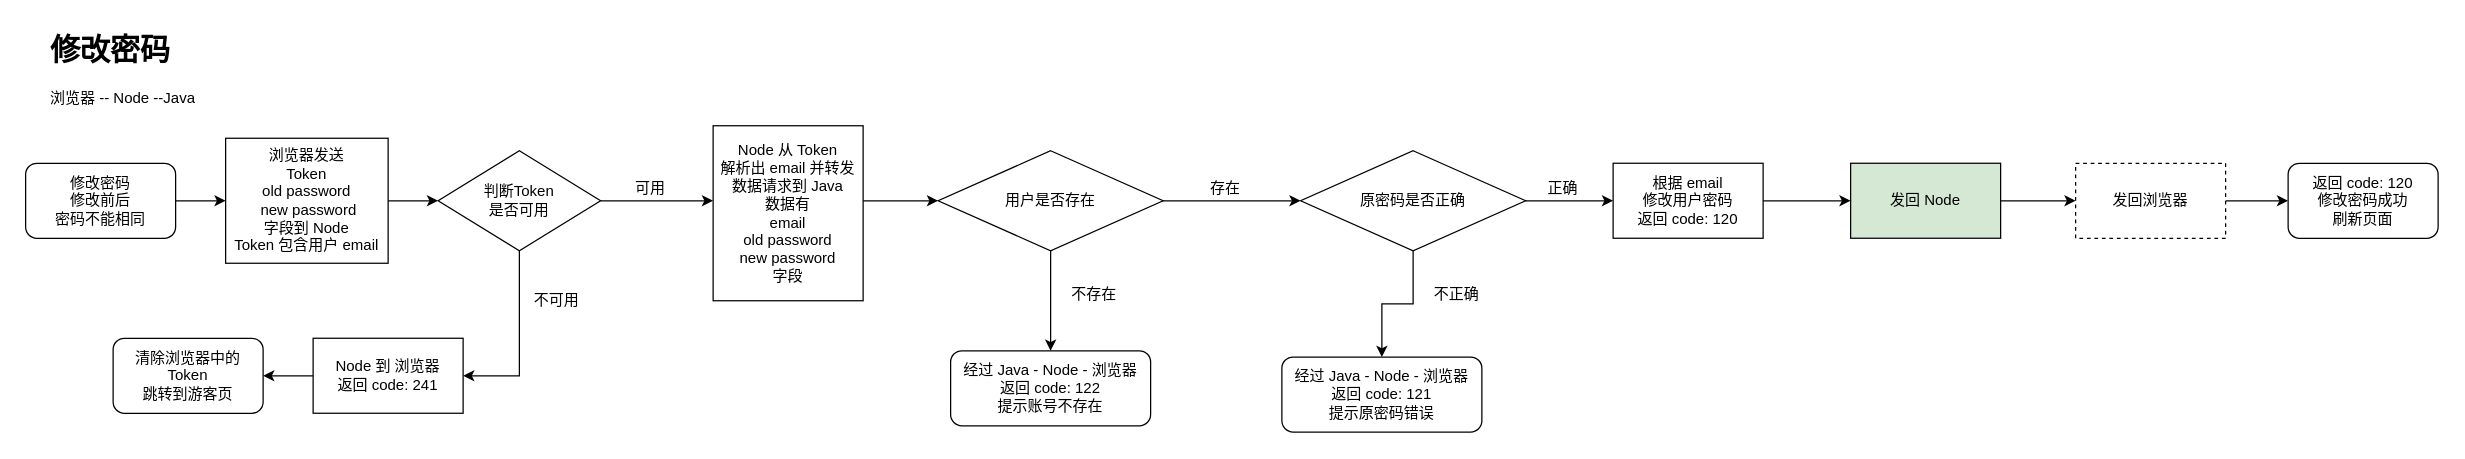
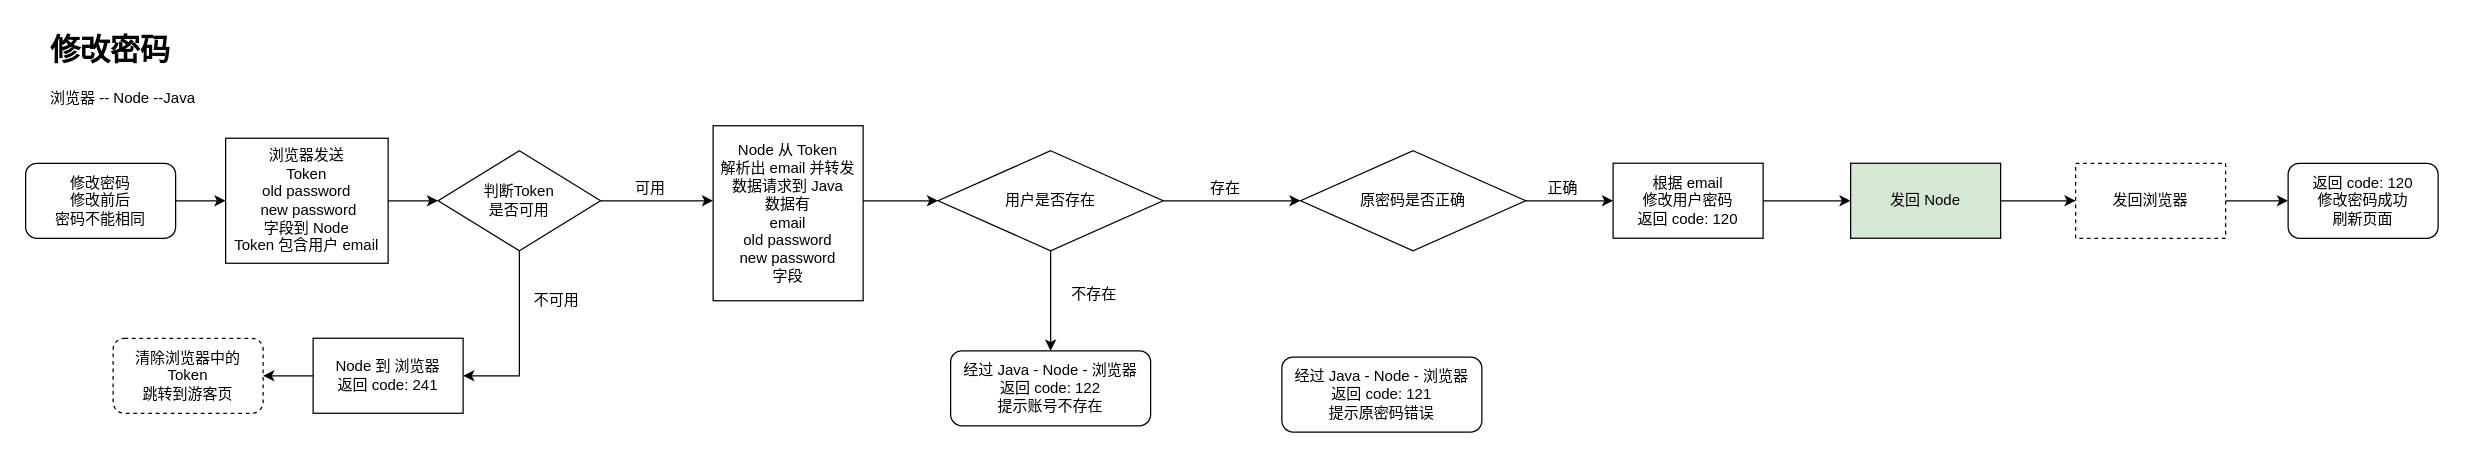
node "不正确": removed
edge "原密码是否正确" -> "经过 Java - Node - 浏览器 返回 code: 121 提示原密码错误": removed
node "清除浏览器中的 Token 跳转到游客页": style solid -> dashed
